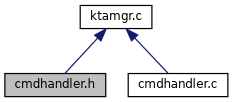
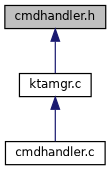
edge "cmdhandler.h" -> "ktamgr.c": reversed
